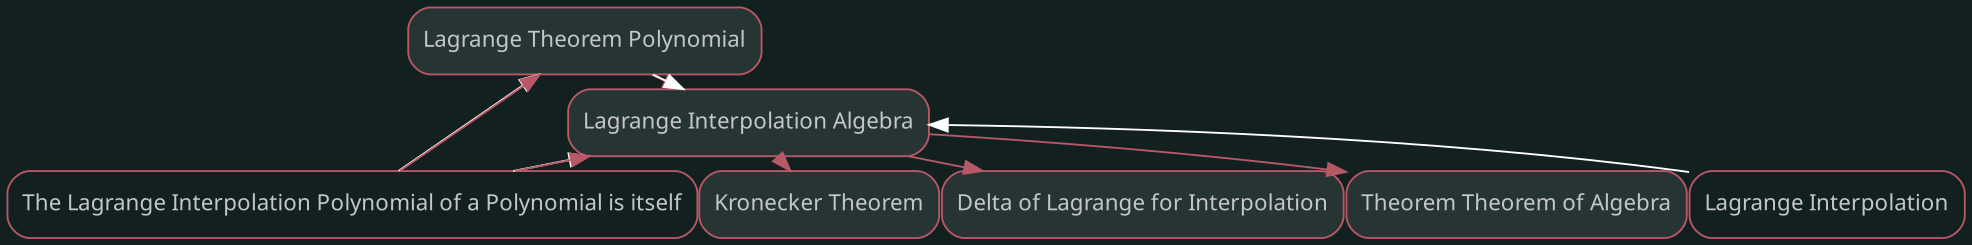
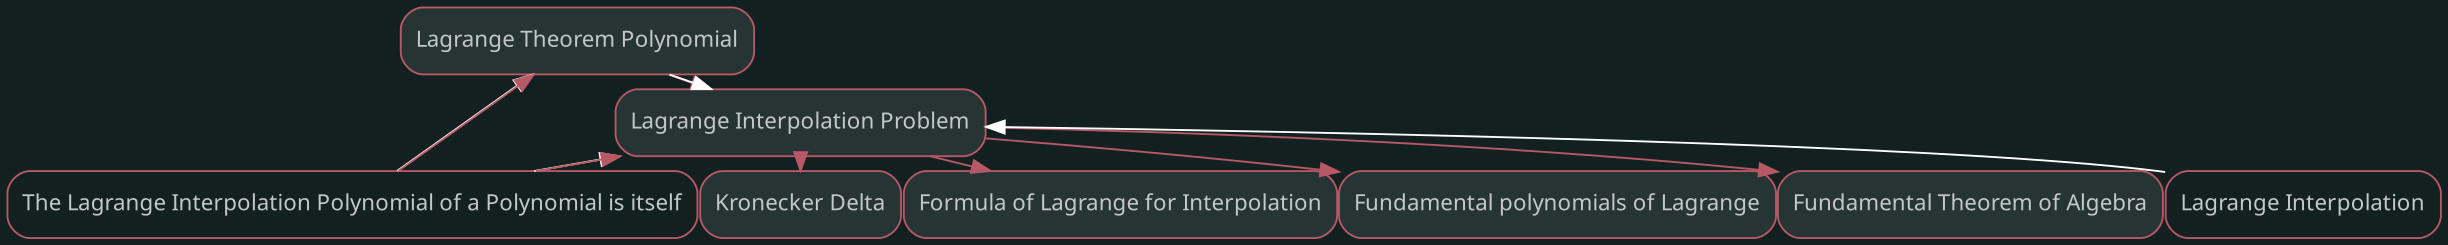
node "Lagrange Interpolation Algebra": label "Lagrange Interpolation Algebra" -> "Lagrange Interpolation Problem"
node "Kronecker Theorem": label "Kronecker Theorem" -> "Kronecker Delta"
node "Delta of Lagrange for Interpolation": label "Delta of Lagrange for Interpolation" -> "Formula of Lagrange for Interpolation"
node "Theorem Theorem of Algebra": label "Theorem Theorem of Algebra" -> "Fundamental Theorem of Algebra"
node "Fundamental polynomials of Lagrange": added
